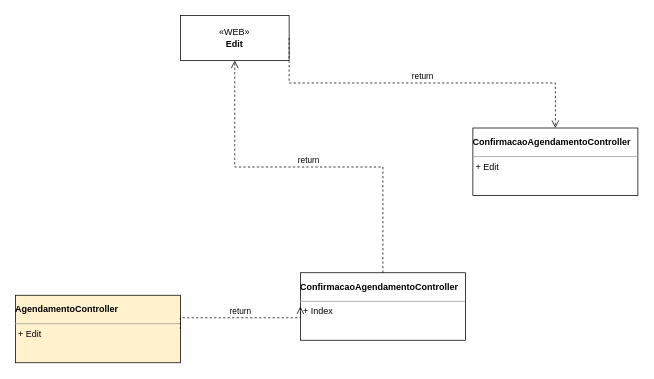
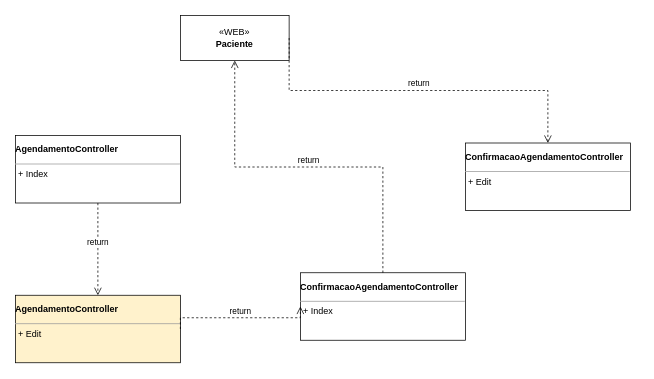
node "«WEB» Edit": label "«WEB» Edit" -> "«WEB» Paciente"
node "ConfirmacaoAgendamentoController + Edit": moved (555, 162) -> (548, 177)
node "AgendamentoController + Index": added
edge "AgendamentoController + Index" -> "AgendamentoController + Edit": added, label "return"
